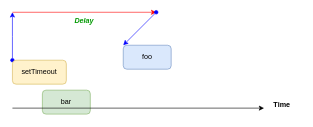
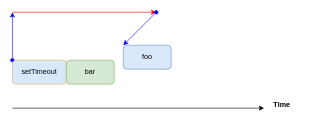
node "Delay": removed
node "setTimeout": fillcolor #fff2cc -> #dae8fc
node "bar": moved (66, 102) -> (90, 72)
